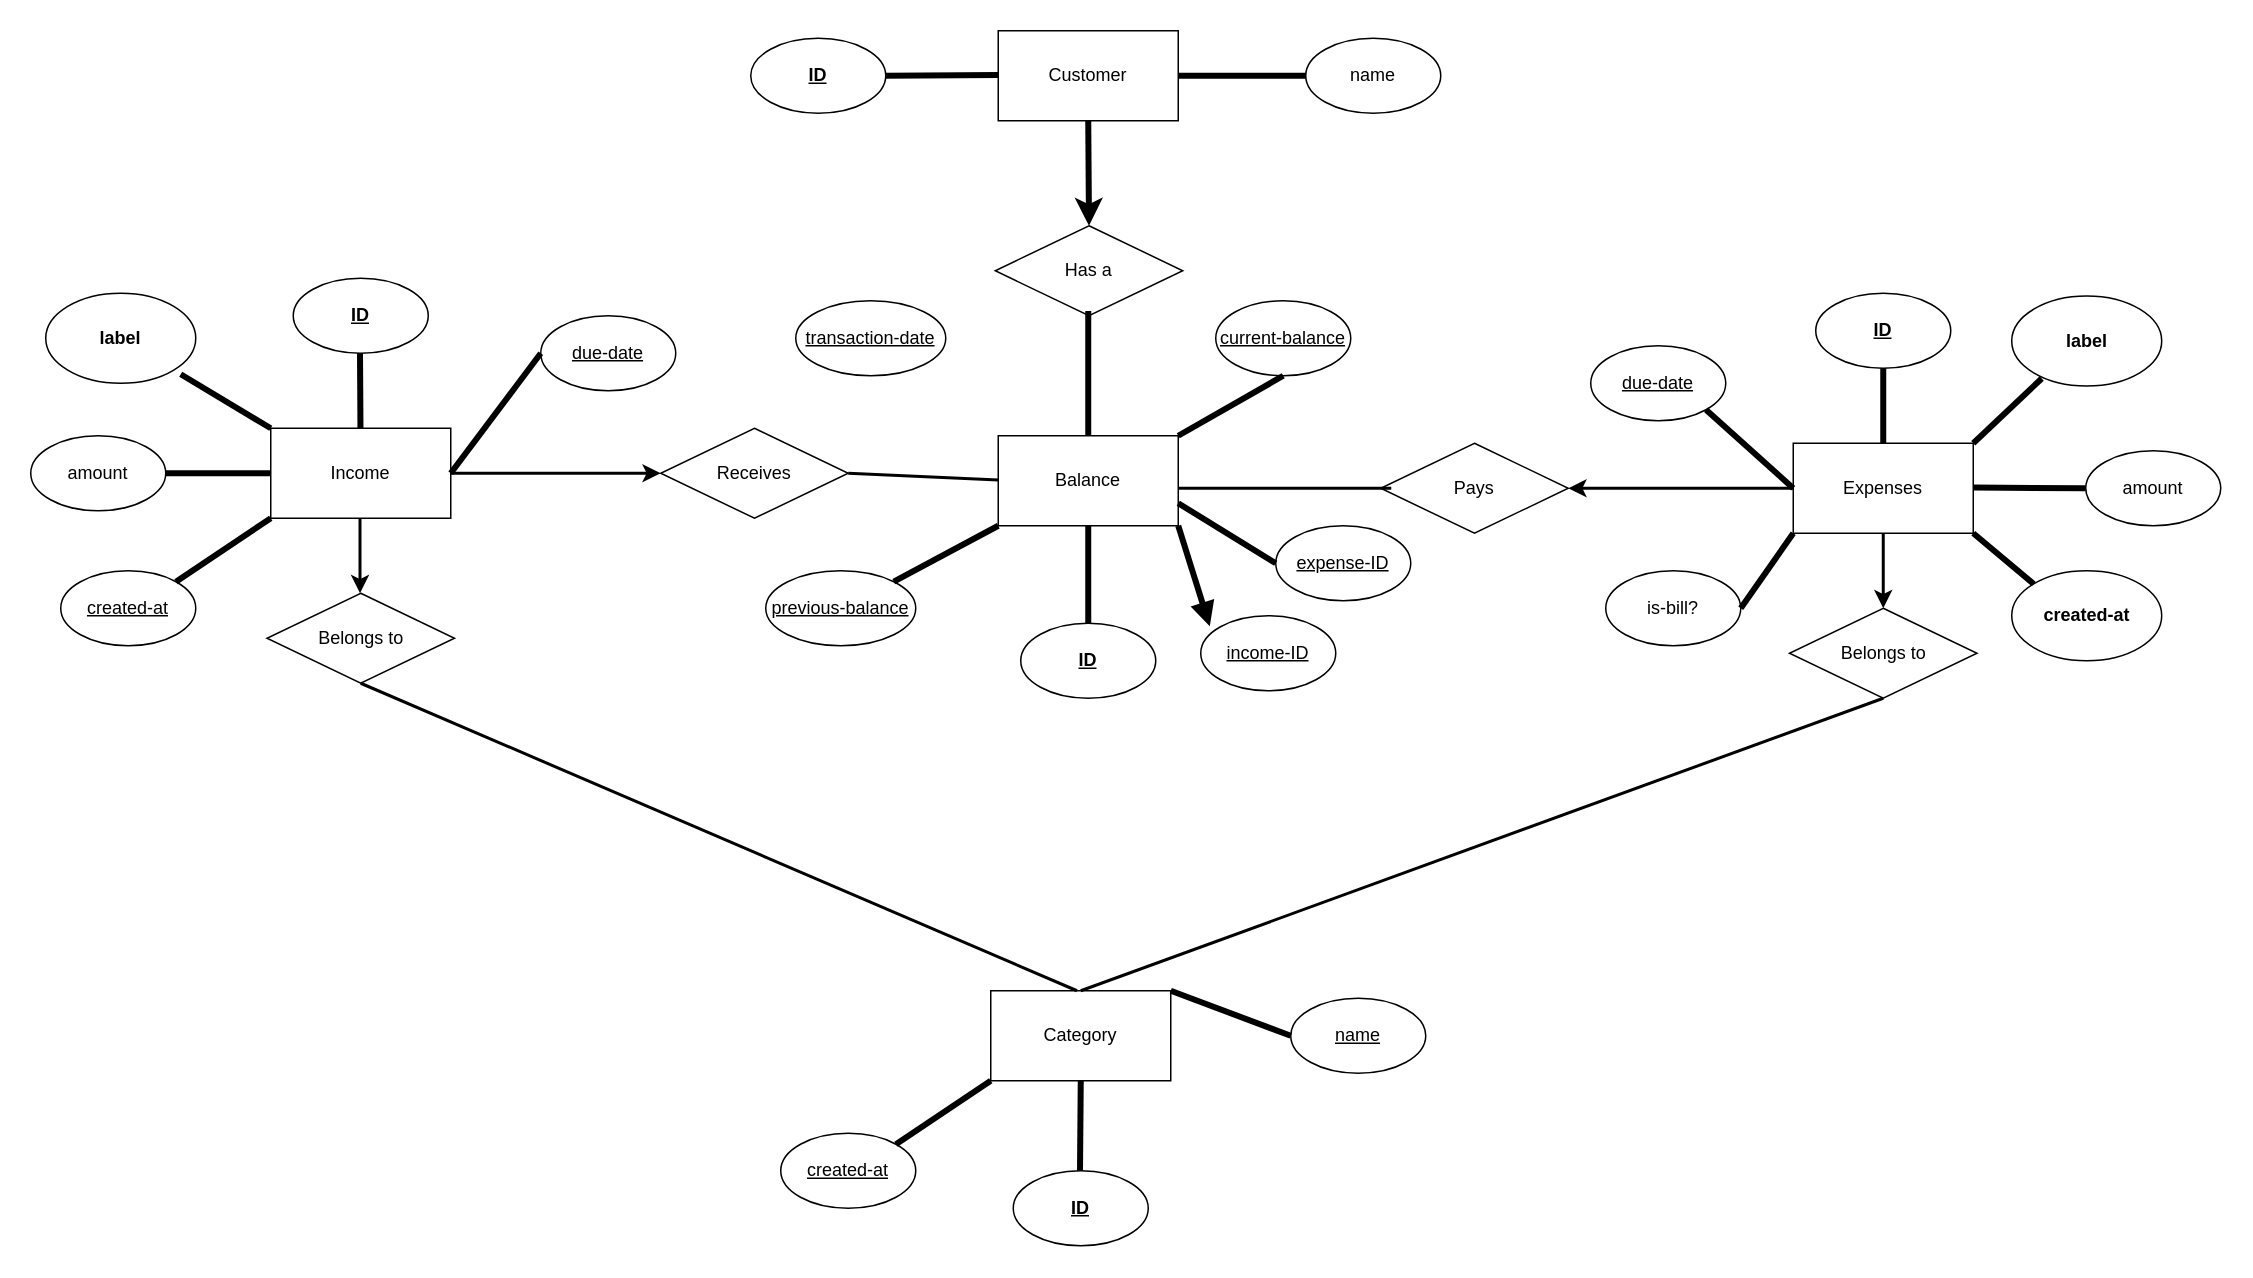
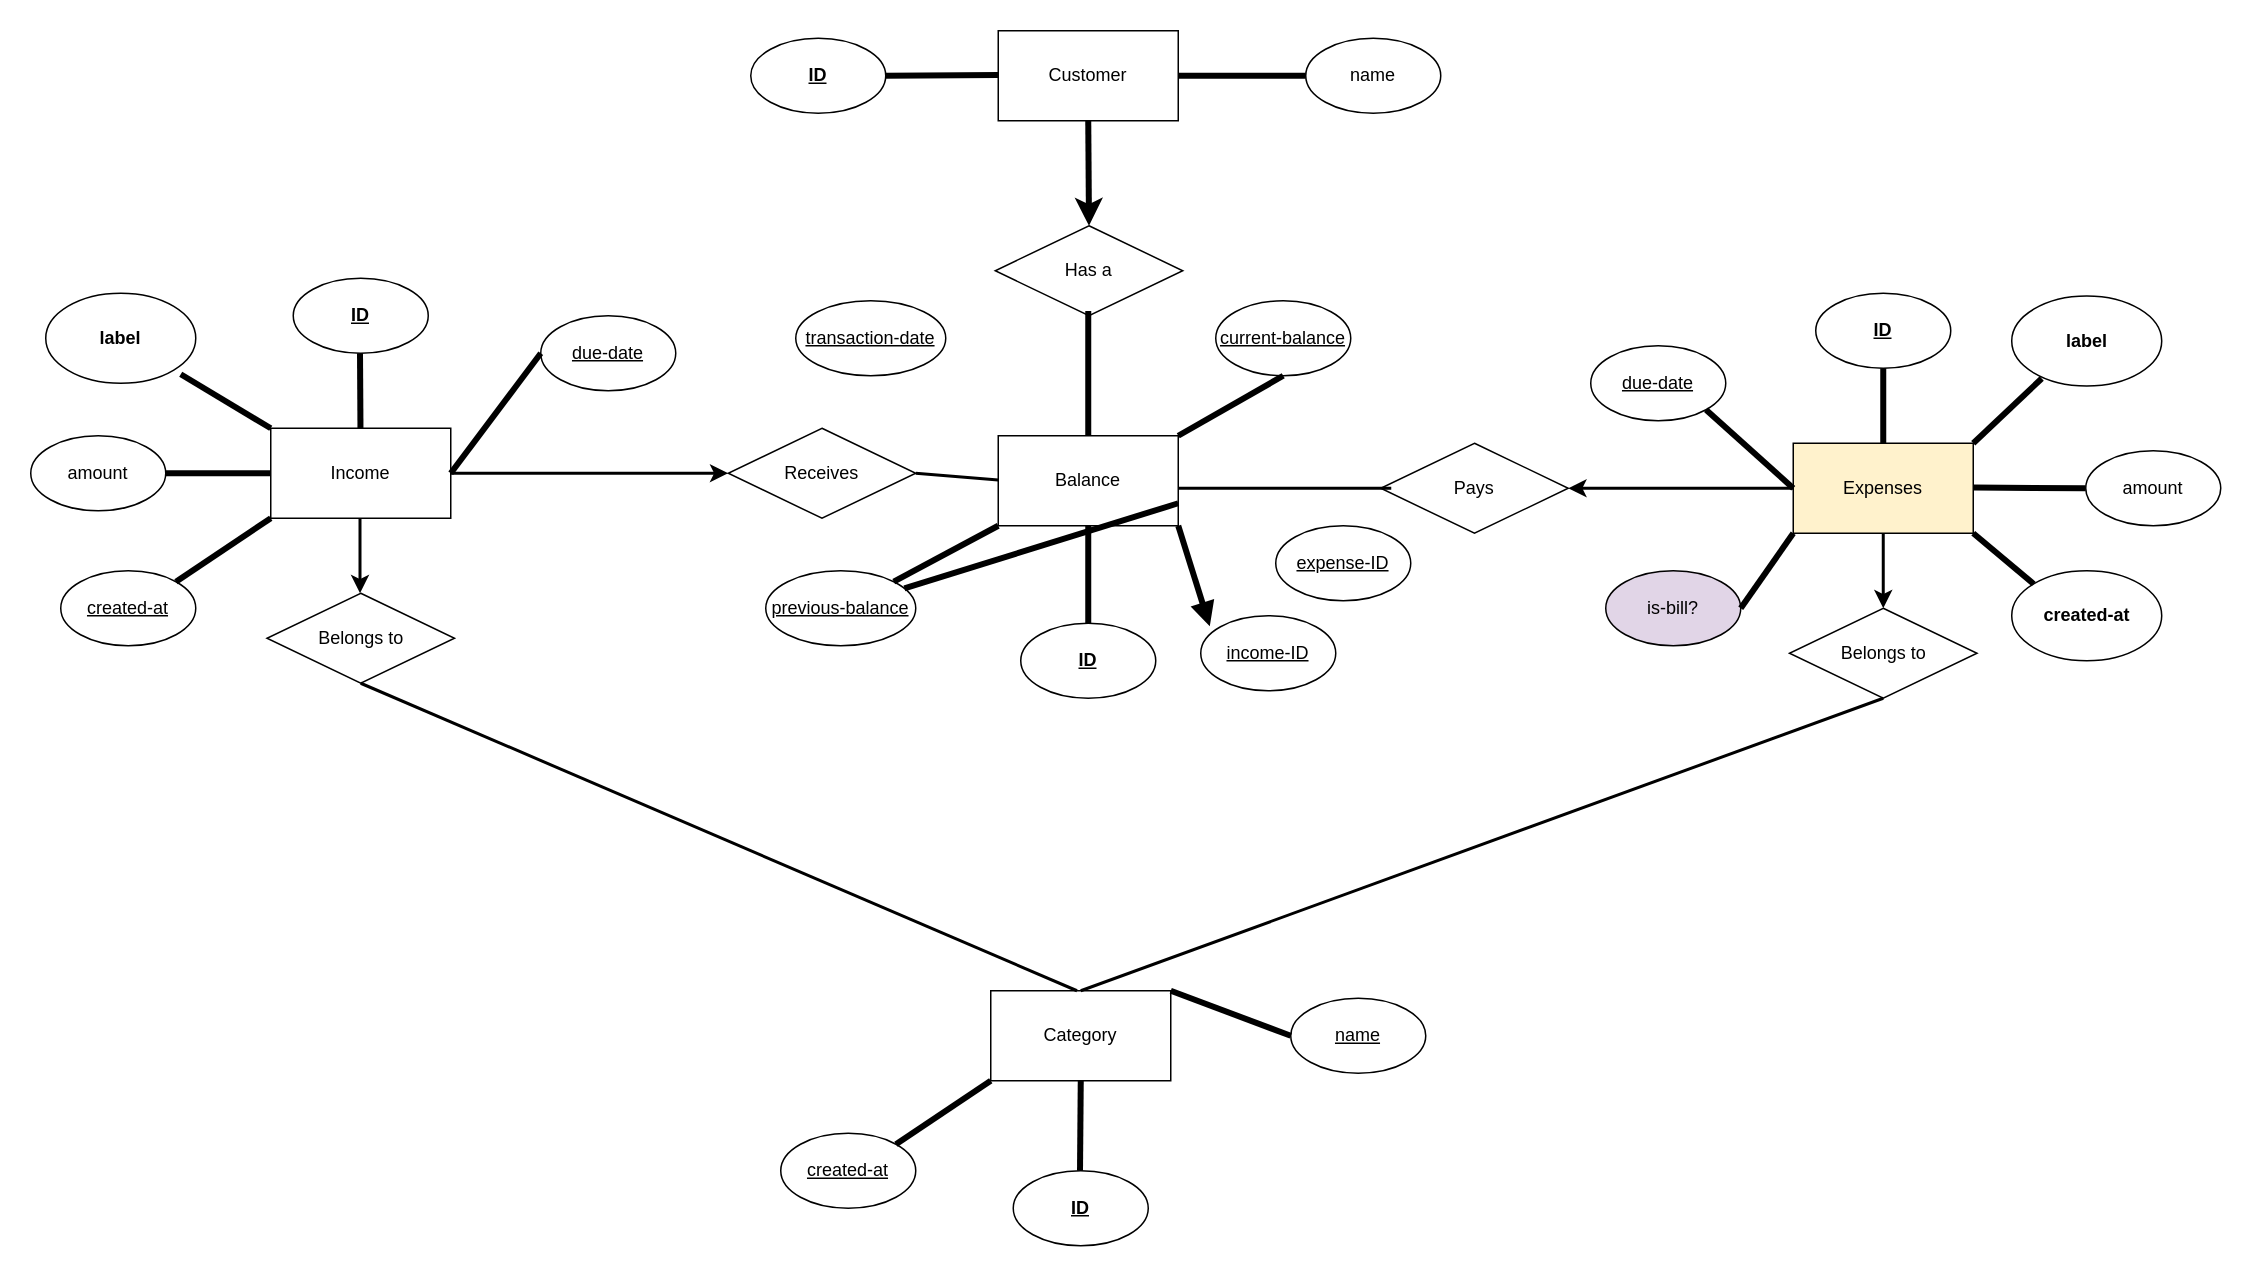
node "Receives": moved (755, 473) -> (822, 473)
node "Expenses": fillcolor #ffffff -> #fff2cc
edge "Balance" -- "expense-ID": now "Balance" -- "previous-balance"
node "is-bill?": fillcolor #ffffff -> #e1d5e7
